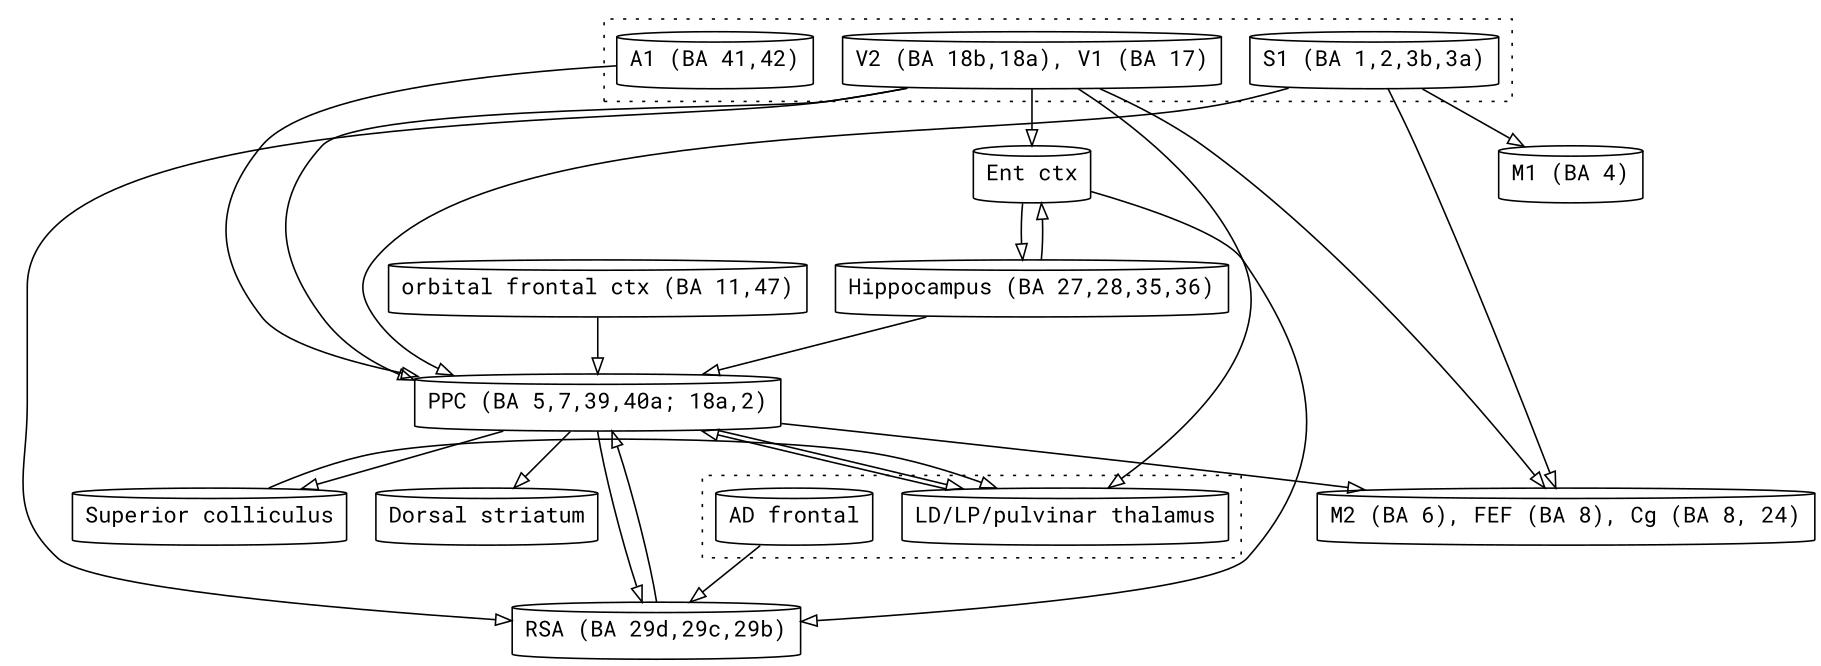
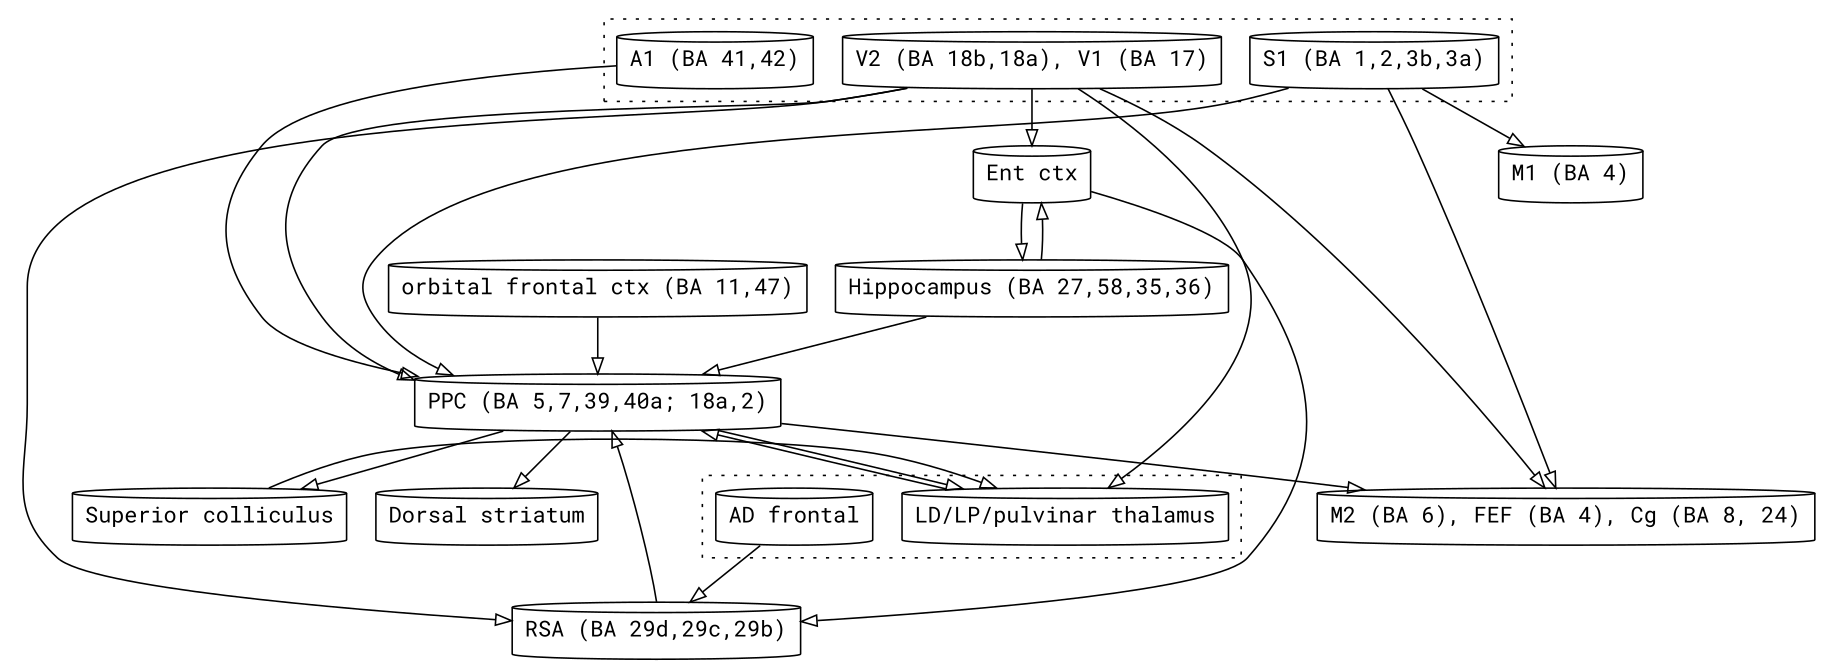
node "Hippocampus (BA 27,28,35,36)": label "Hippocampus (BA 27,28,35,36)" -> "Hippocampus (BA 27,58,35,36)"
edge "PPC (BA 5,7,39,40a; 18a,2)" -> "RSA (BA 29d,29c,29b)": removed
node "M2 (BA 6), FEF (BA 8), Cg (BA 8, 24)": label "M2 (BA 6), FEF (BA 8), Cg (BA 8, 24)" -> "M2 (BA 6), FEF (BA 4), Cg (BA 8, 24)"
